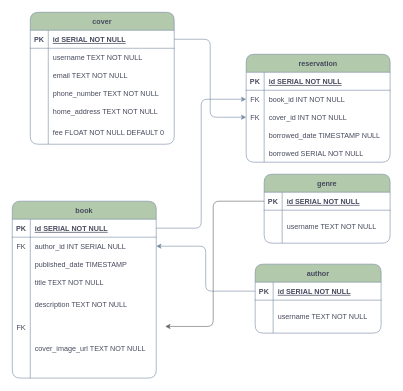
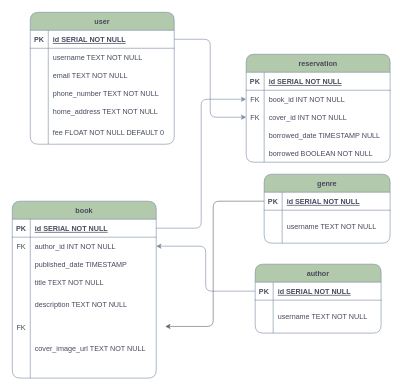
node "cover": label "cover" -> "user"
node "borrowed SERIAL NOT NULL": label "borrowed SERIAL NOT NULL" -> "borrowed BOOLEAN NOT NULL"
node "author_id INT SERIAL NULL": label "author_id INT SERIAL NULL" -> "author_id INT NOT NULL"
